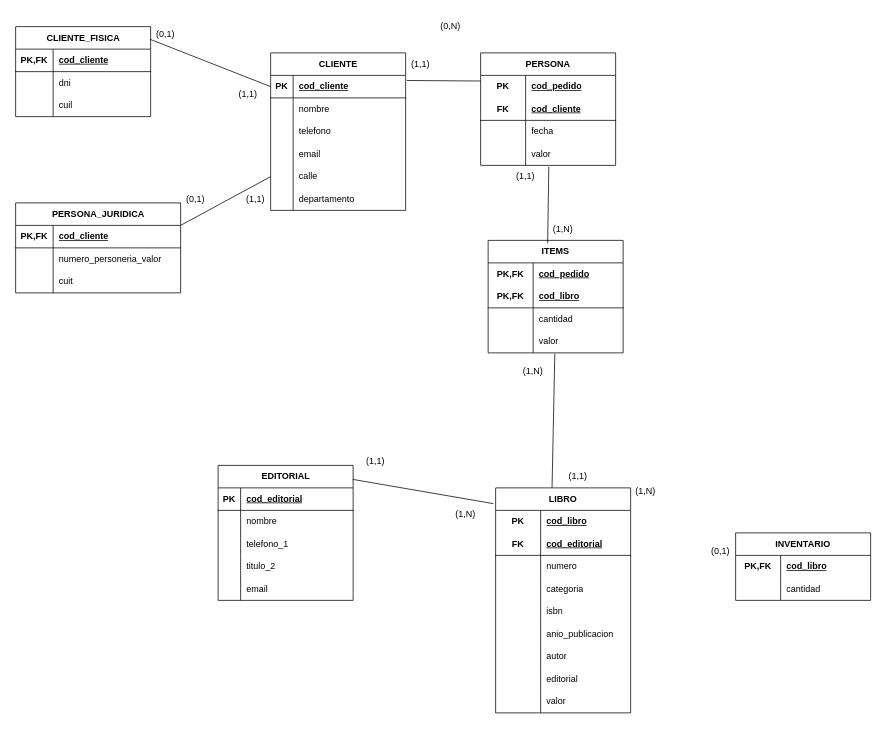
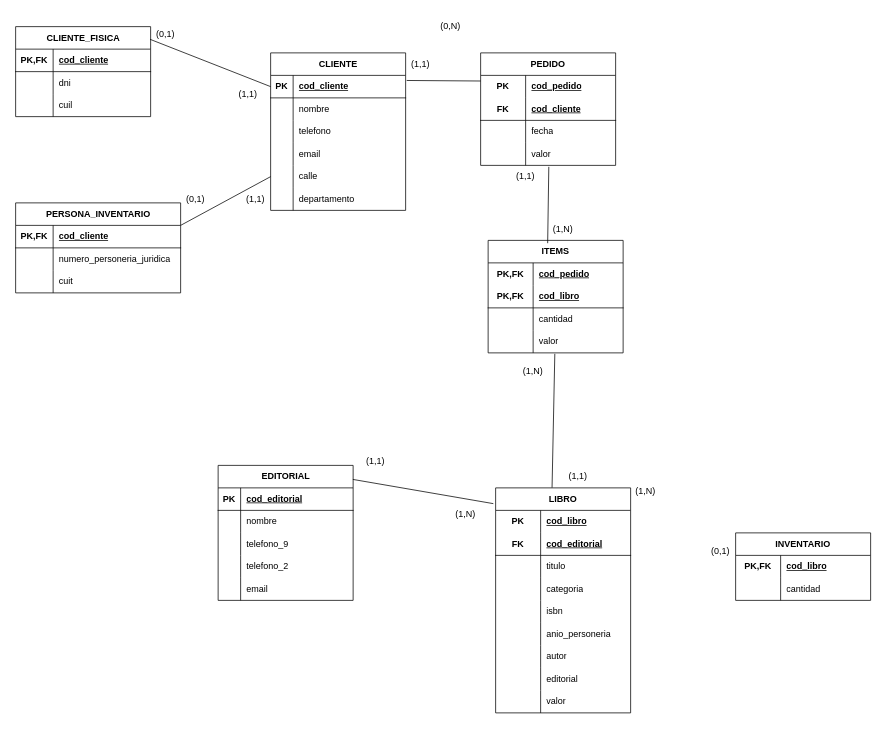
node "PERSONA": label "PERSONA" -> "PEDIDO"
node "PERSONA_JURIDICA": label "PERSONA_JURIDICA" -> "PERSONA_INVENTARIO"
node "numero_personeria_valor": label "numero_personeria_valor" -> "numero_personeria_juridica"
node "telefono_1": label "telefono_1" -> "telefono_9"
node "titulo_2": label "titulo_2" -> "telefono_2"
node "numero": label "numero" -> "titulo"
node "anio_publicacion": label "anio_publicacion" -> "anio_personeria"
